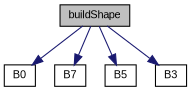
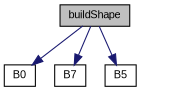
node "B3": removed
